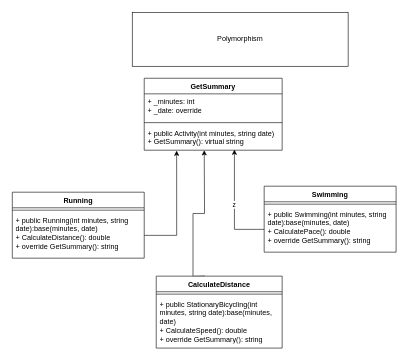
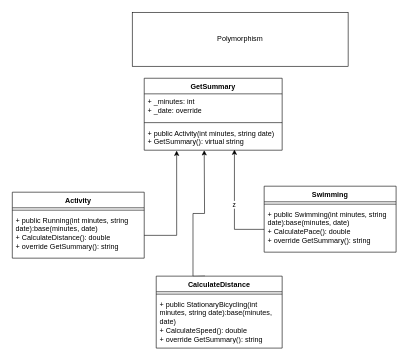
node "Running": label "Running" -> "Activity"
